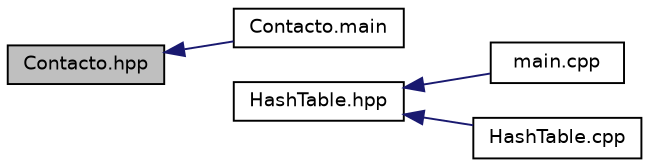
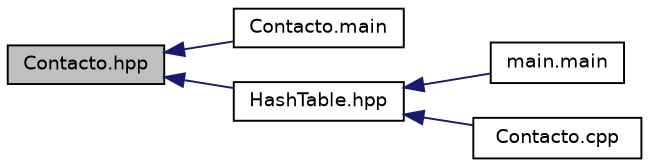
node "main.cpp": label "main.cpp" -> "main.main"
edge "HashTable.hpp" -> "Contacto.hpp": added
node "HashTable.cpp": label "HashTable.cpp" -> "Contacto.cpp"
